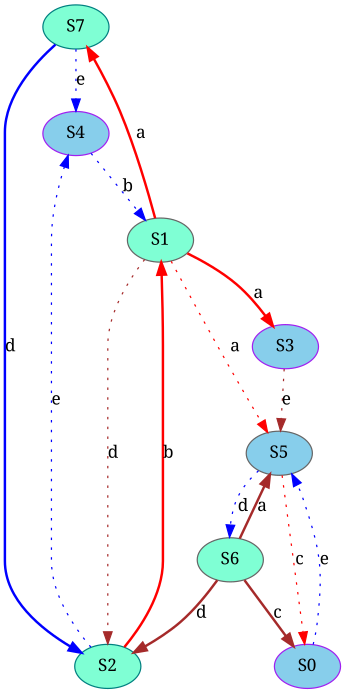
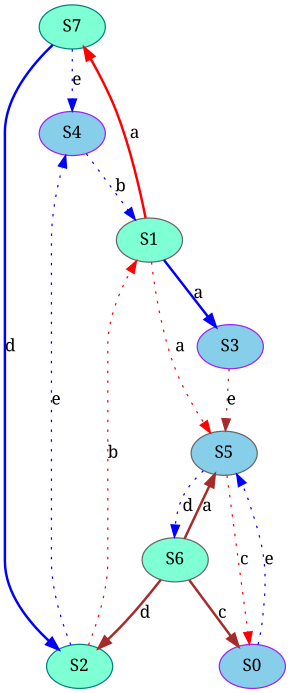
edge "S1" -> "S3": color red -> blue
edge "S1" -> "S2": removed, label "d"
edge "S2" -> "S1": style bold -> dotted
